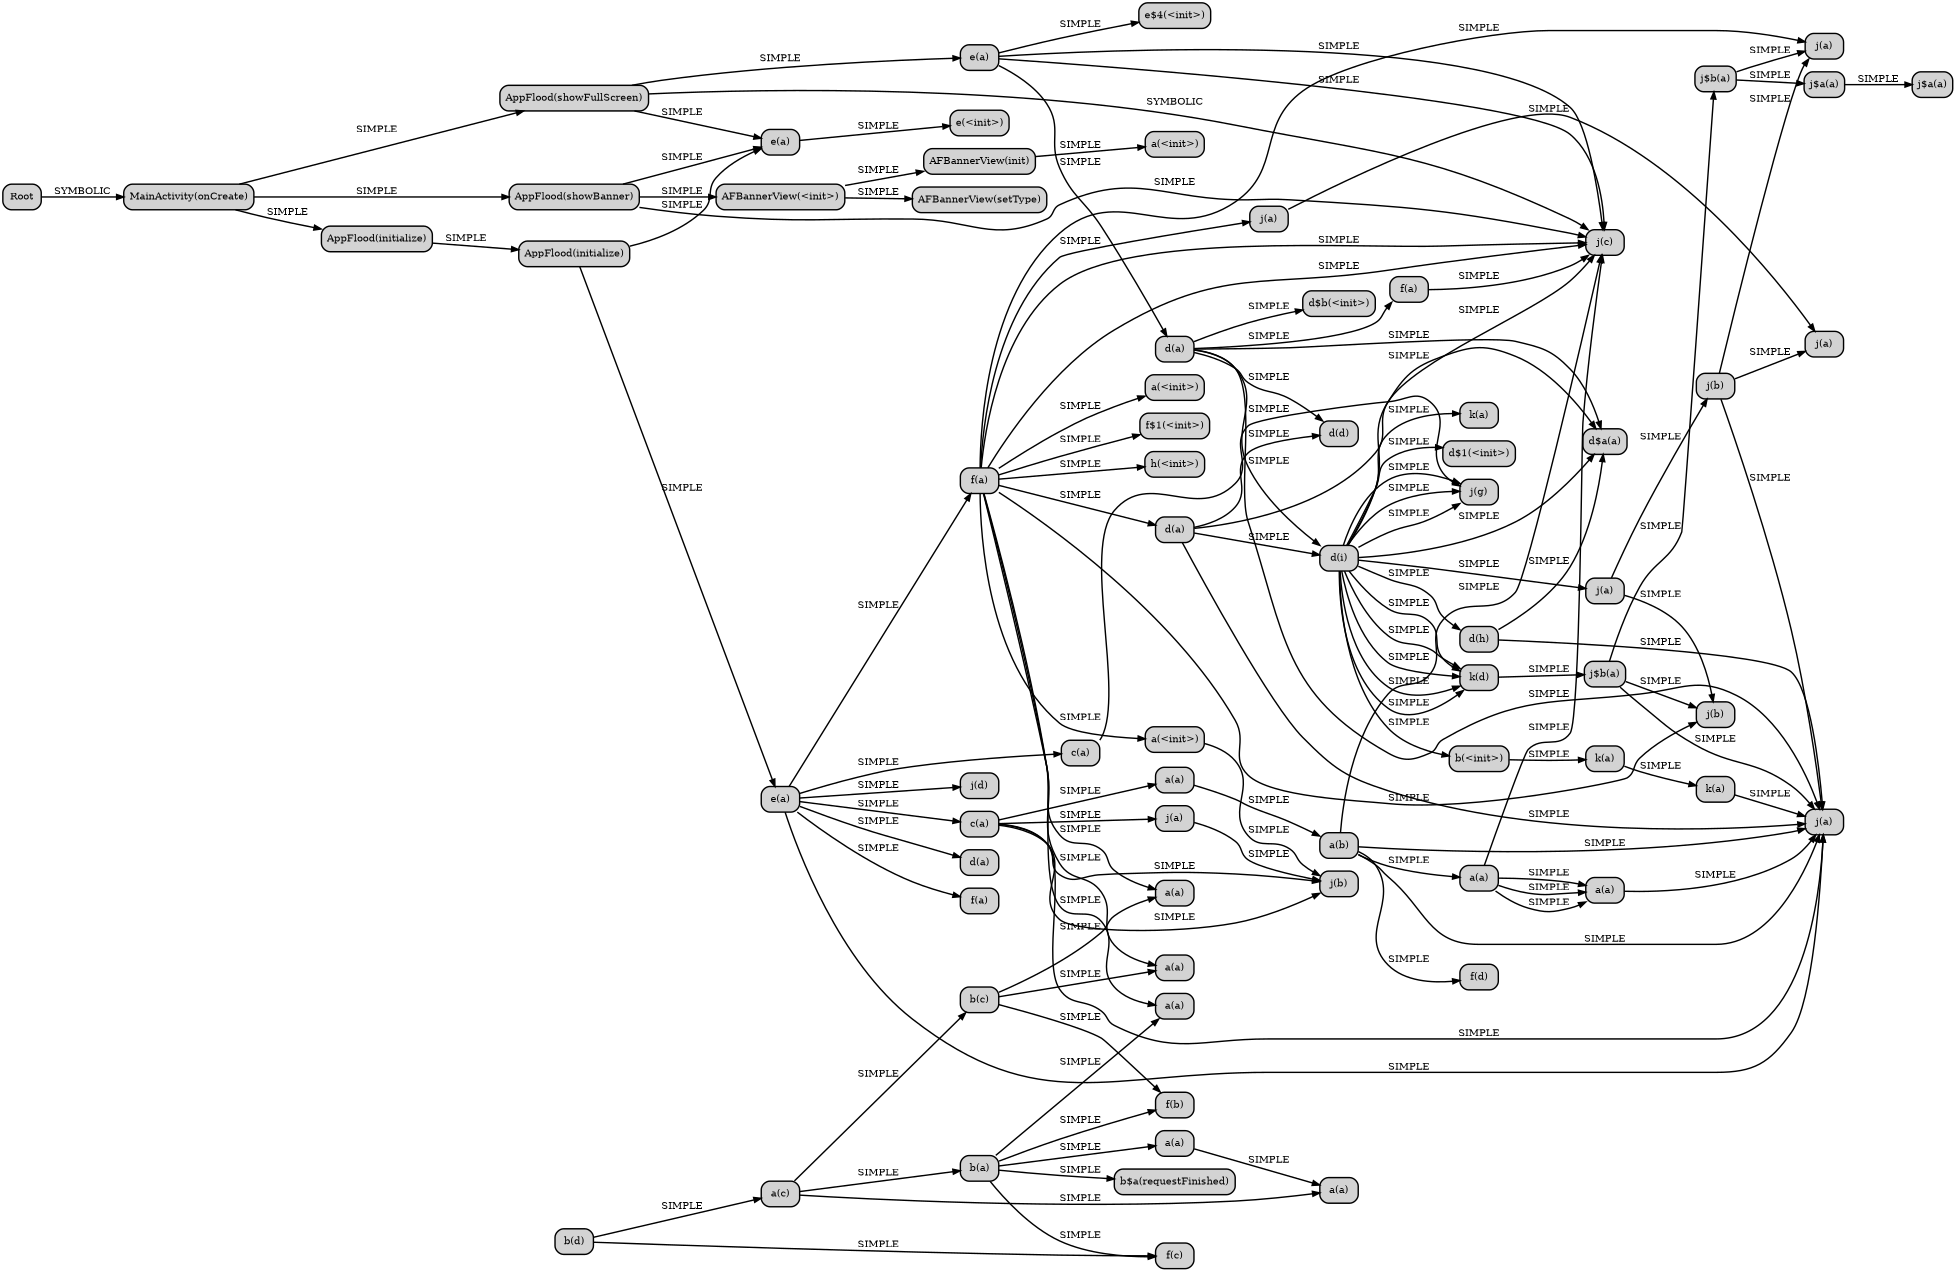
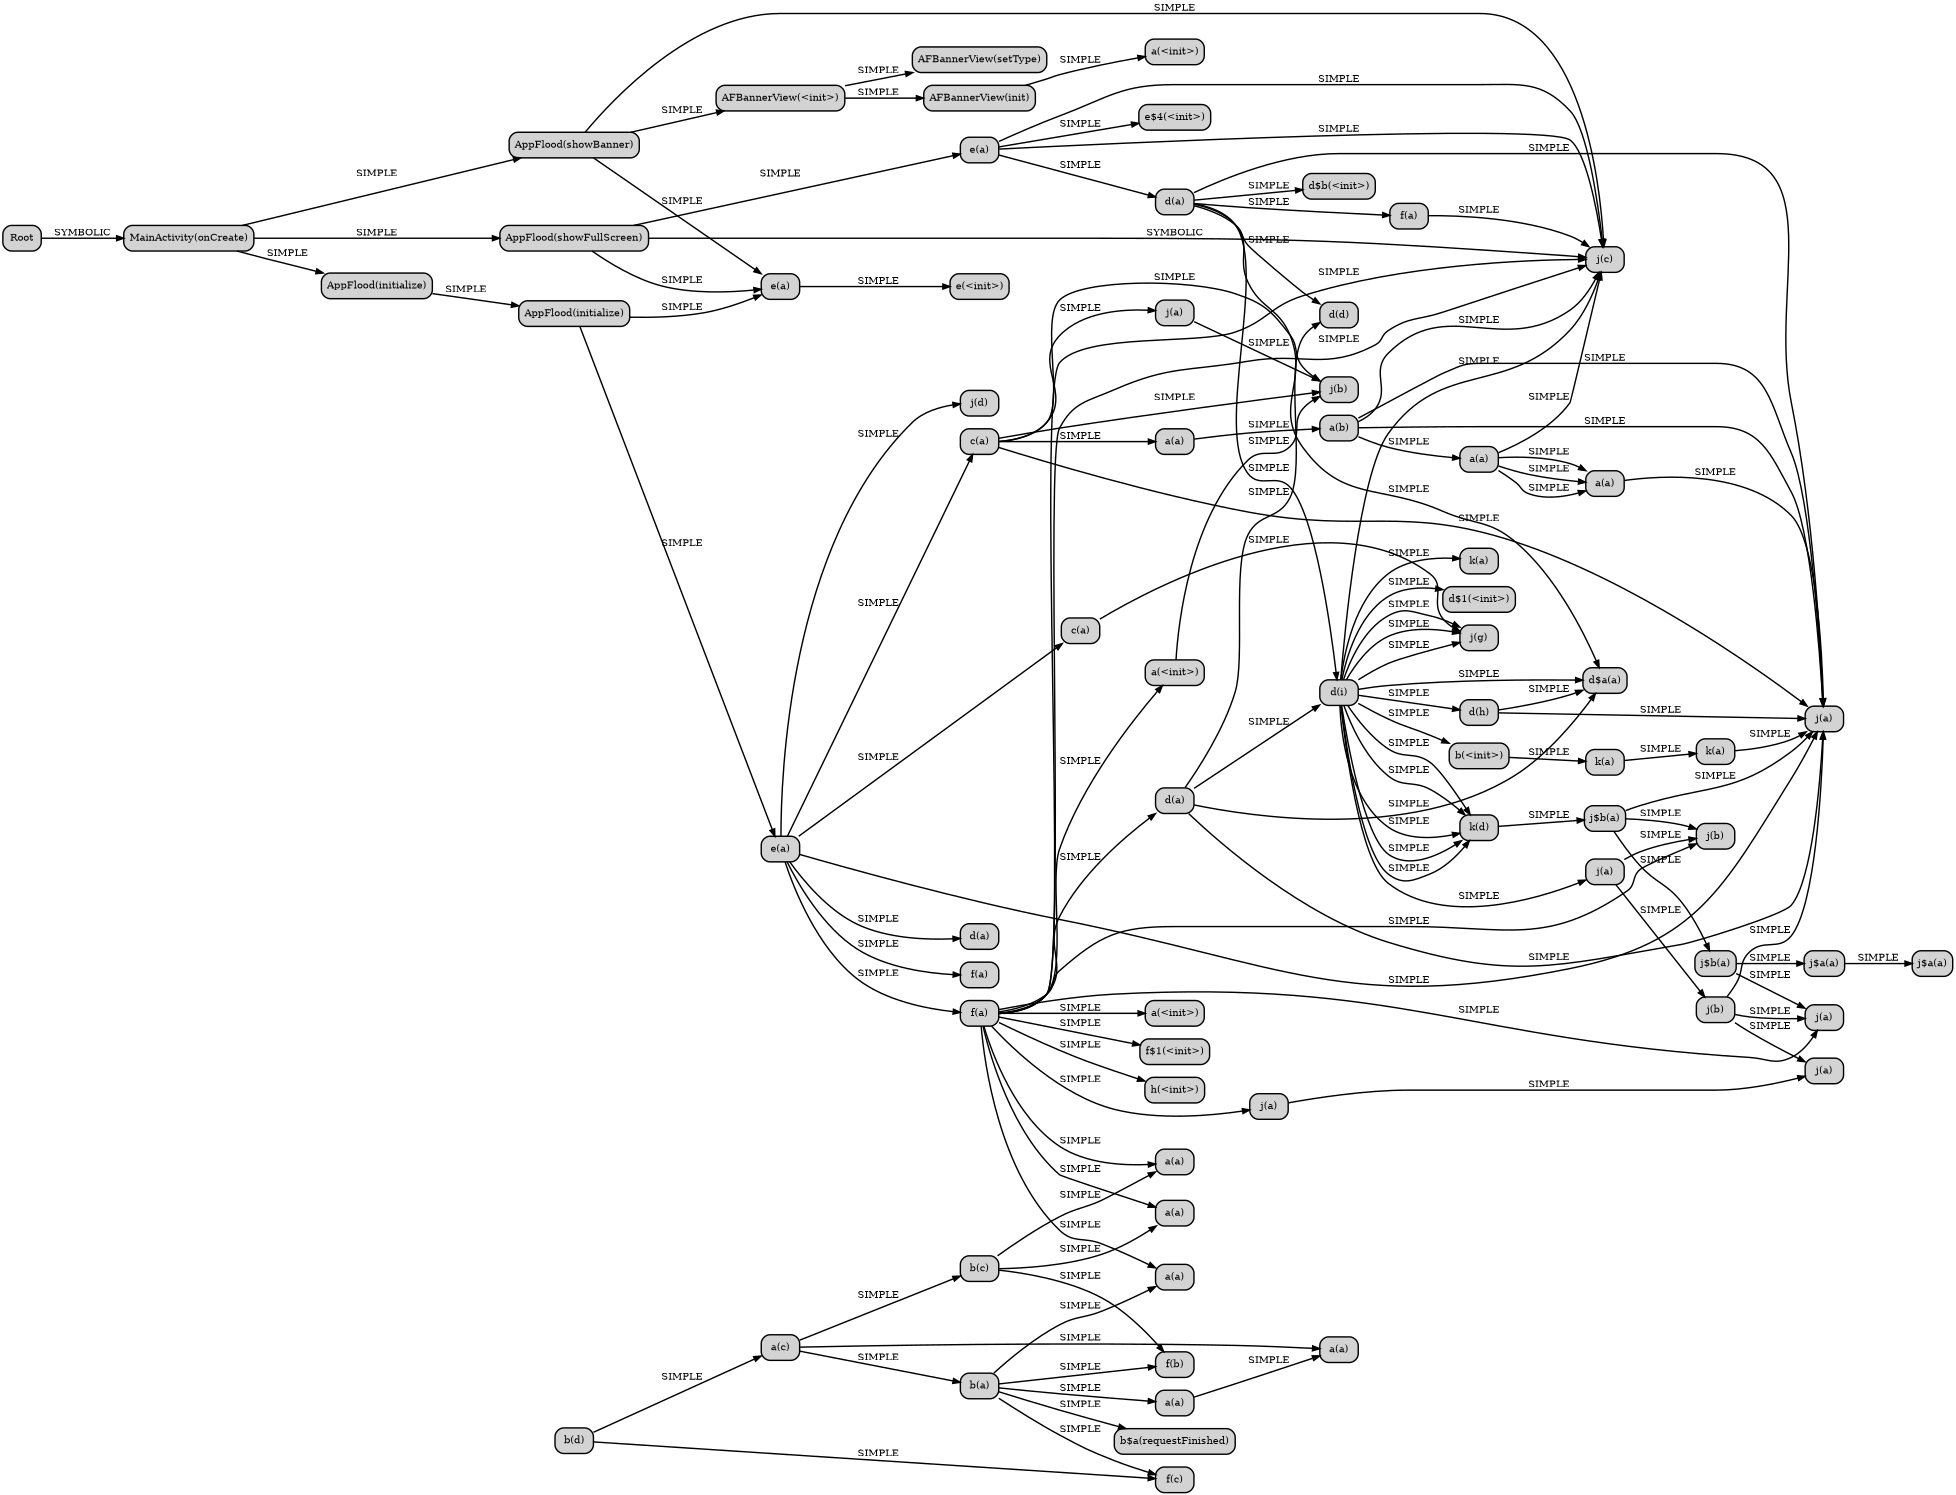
node "f(d)": removed
